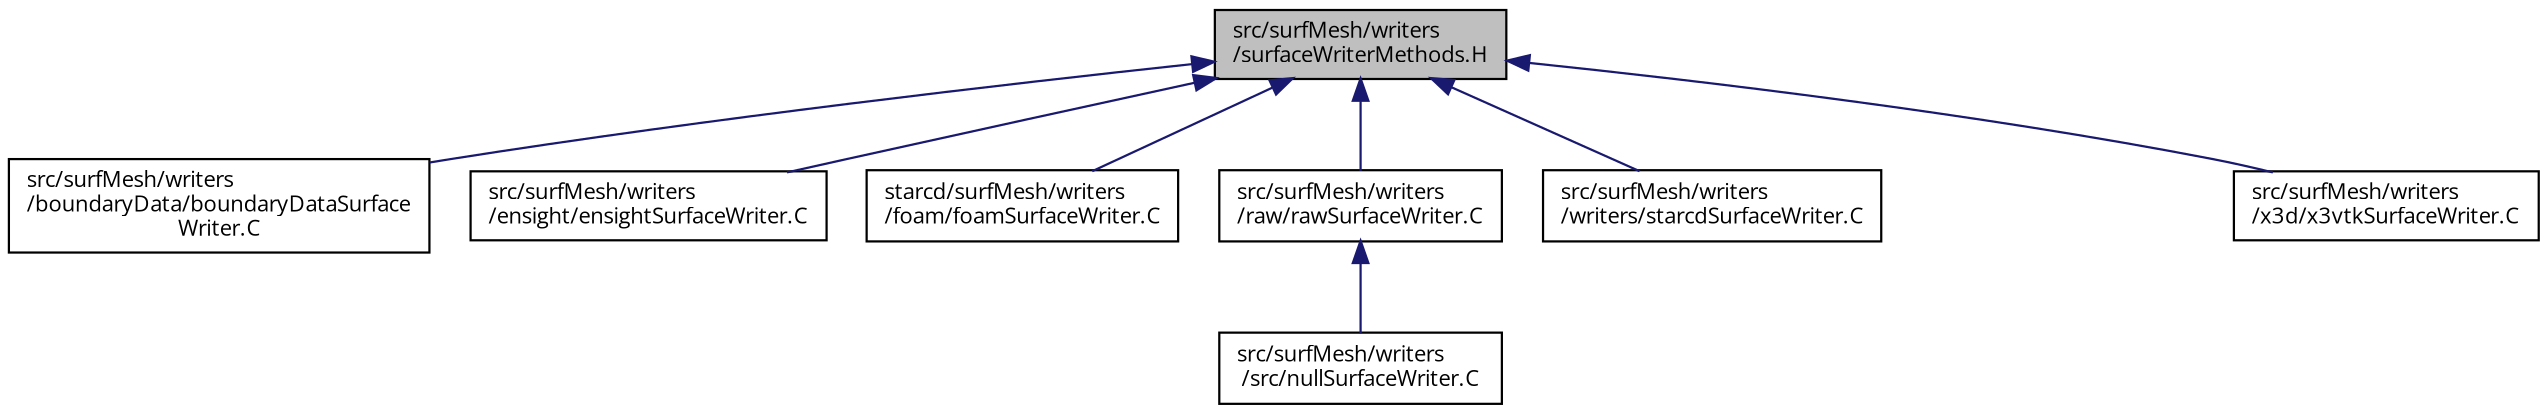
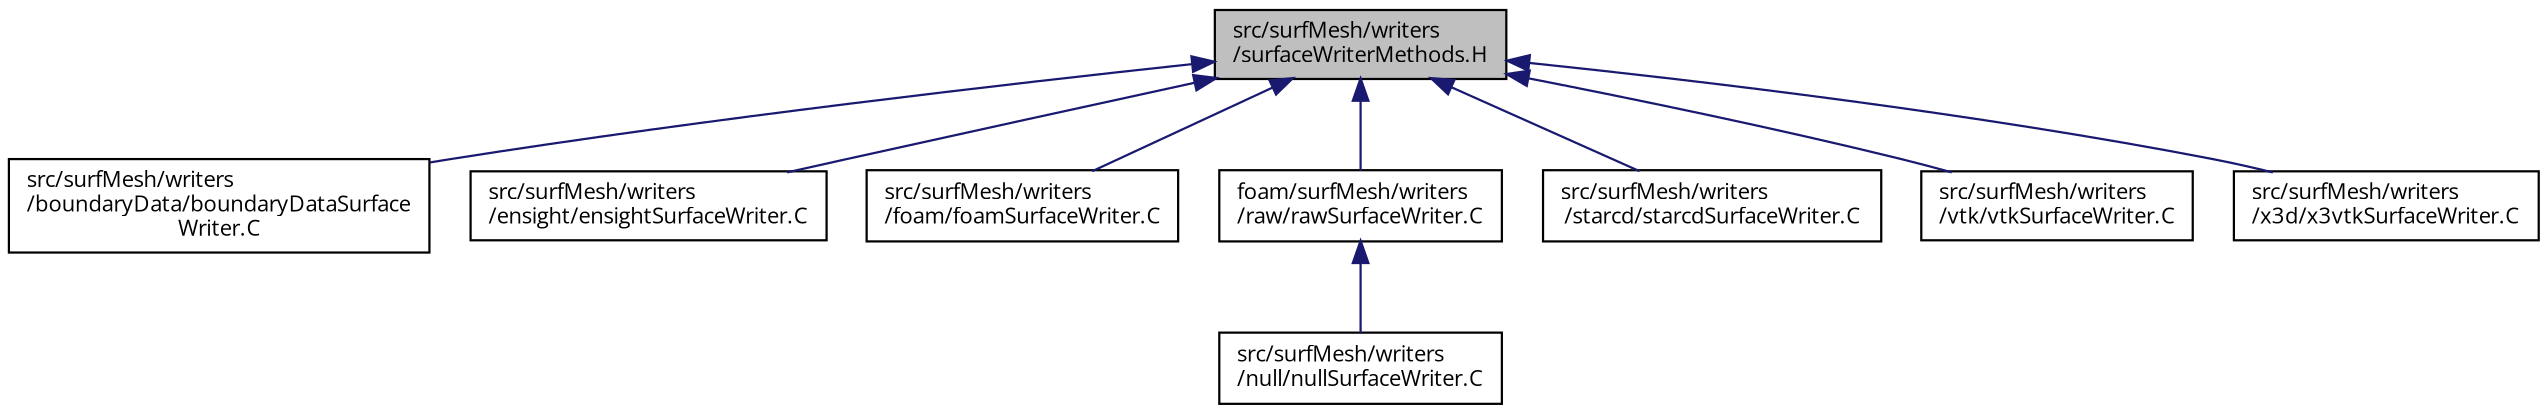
node "starcd/surfMesh/writers /foam/foamSurfaceWriter.C": label "starcd/surfMesh/writers /foam/foamSurfaceWriter.C" -> "src/surfMesh/writers /foam/foamSurfaceWriter.C"
node "src/surfMesh/writers /raw/rawSurfaceWriter.C": label "src/surfMesh/writers /raw/rawSurfaceWriter.C" -> "foam/surfMesh/writers /raw/rawSurfaceWriter.C"
node "src/surfMesh/writers /writers/starcdSurfaceWriter.C": label "src/surfMesh/writers /writers/starcdSurfaceWriter.C" -> "src/surfMesh/writers /starcd/starcdSurfaceWriter.C"
node "src/surfMesh/writers /vtk/vtkSurfaceWriter.C": added
node "src/surfMesh/writers /src/nullSurfaceWriter.C": label "src/surfMesh/writers /src/nullSurfaceWriter.C" -> "src/surfMesh/writers /null/nullSurfaceWriter.C"
